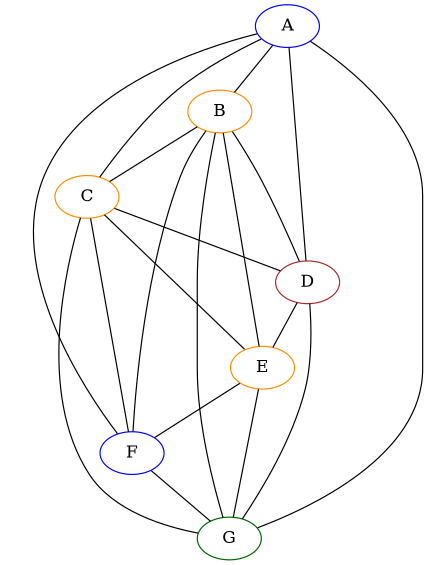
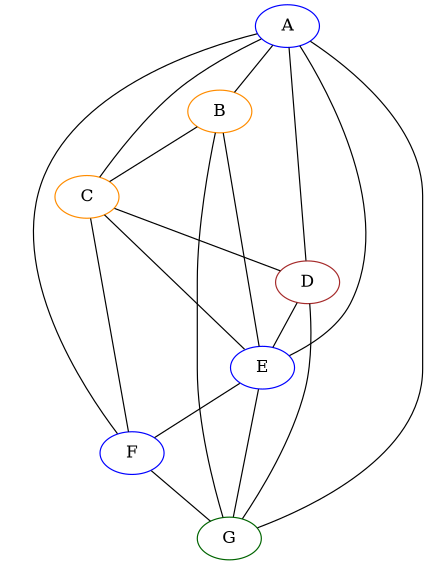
edge "B" -- "D": removed
edge "A" -- "E": added
edge "B" -- "F": removed
node "E": color darkorange -> blue
edge "C" -- "G": removed
